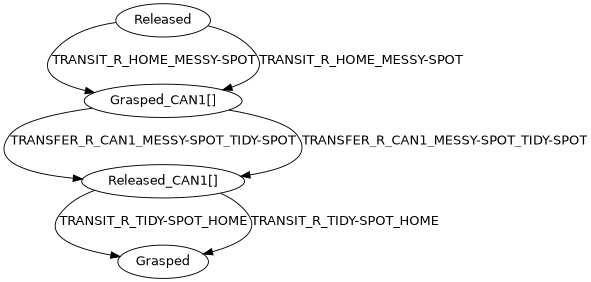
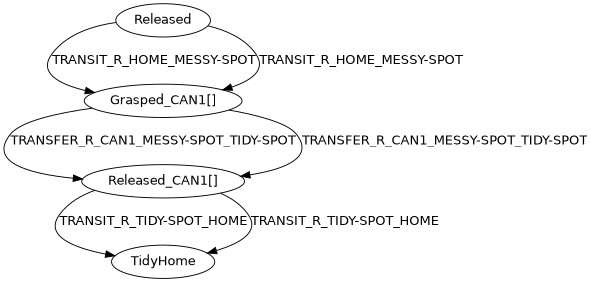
node "Grasped": label "Grasped" -> "TidyHome"
